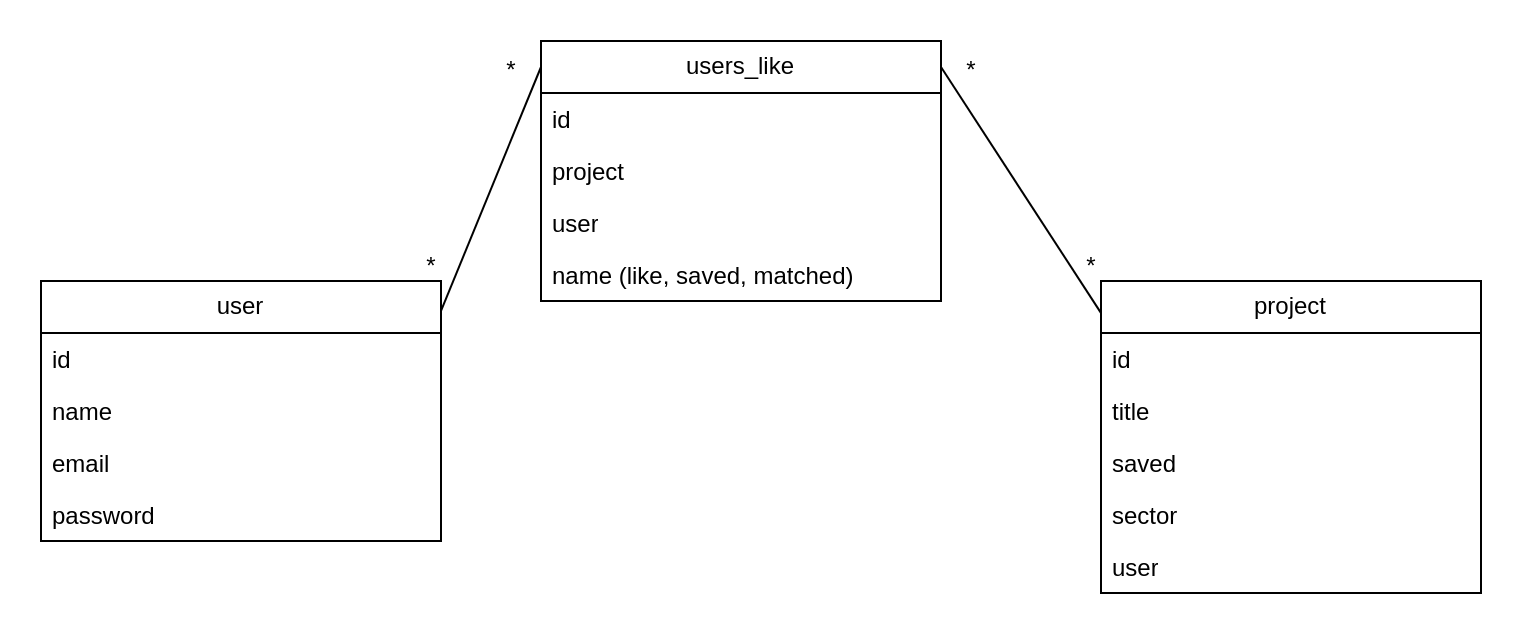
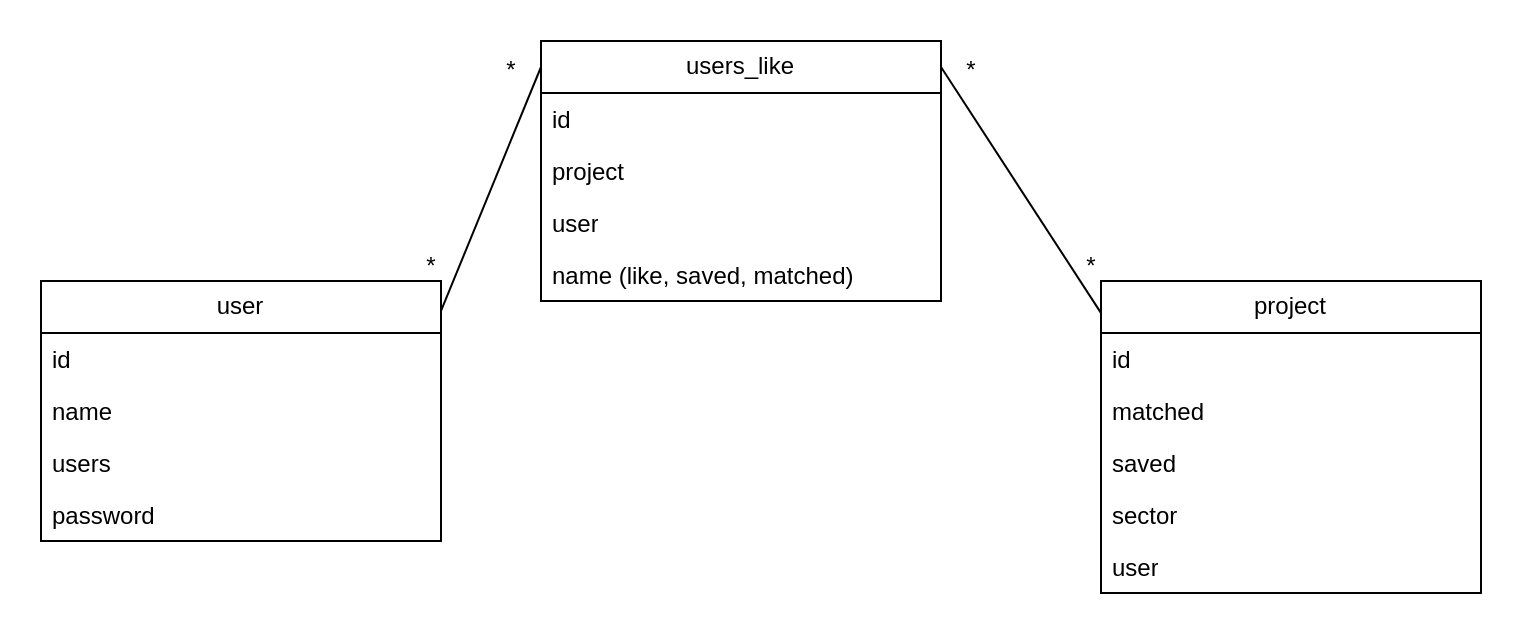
node "title": label "title" -> "matched"
node "email": label "email" -> "users"
